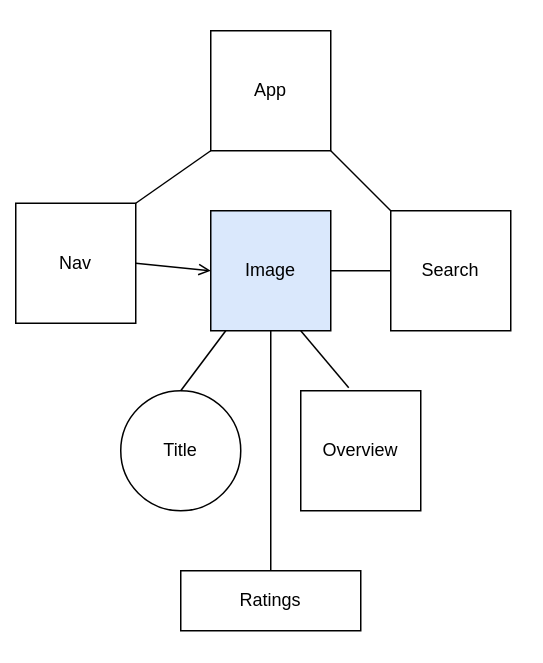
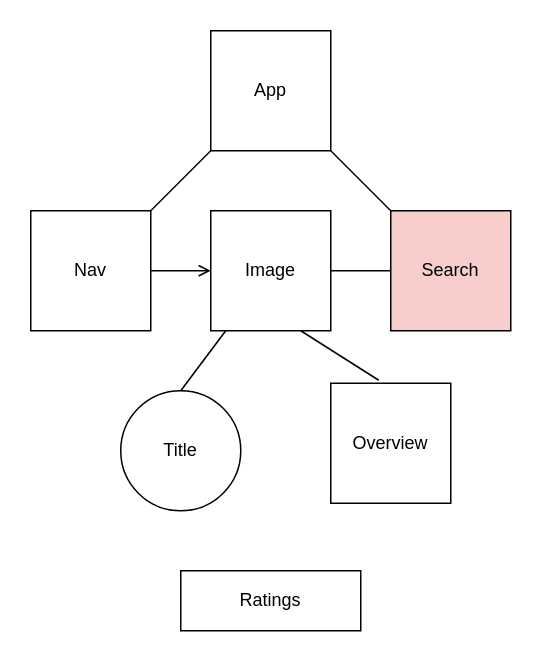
node "Nav": moved (76, 263) -> (91, 271)
node "Image": fillcolor #dae8fc -> #ffffff
node "Search": fillcolor #ffffff -> #f8cecc
edge "Image" -- "Ratings": removed
node "Overview": moved (361, 451) -> (391, 443)
